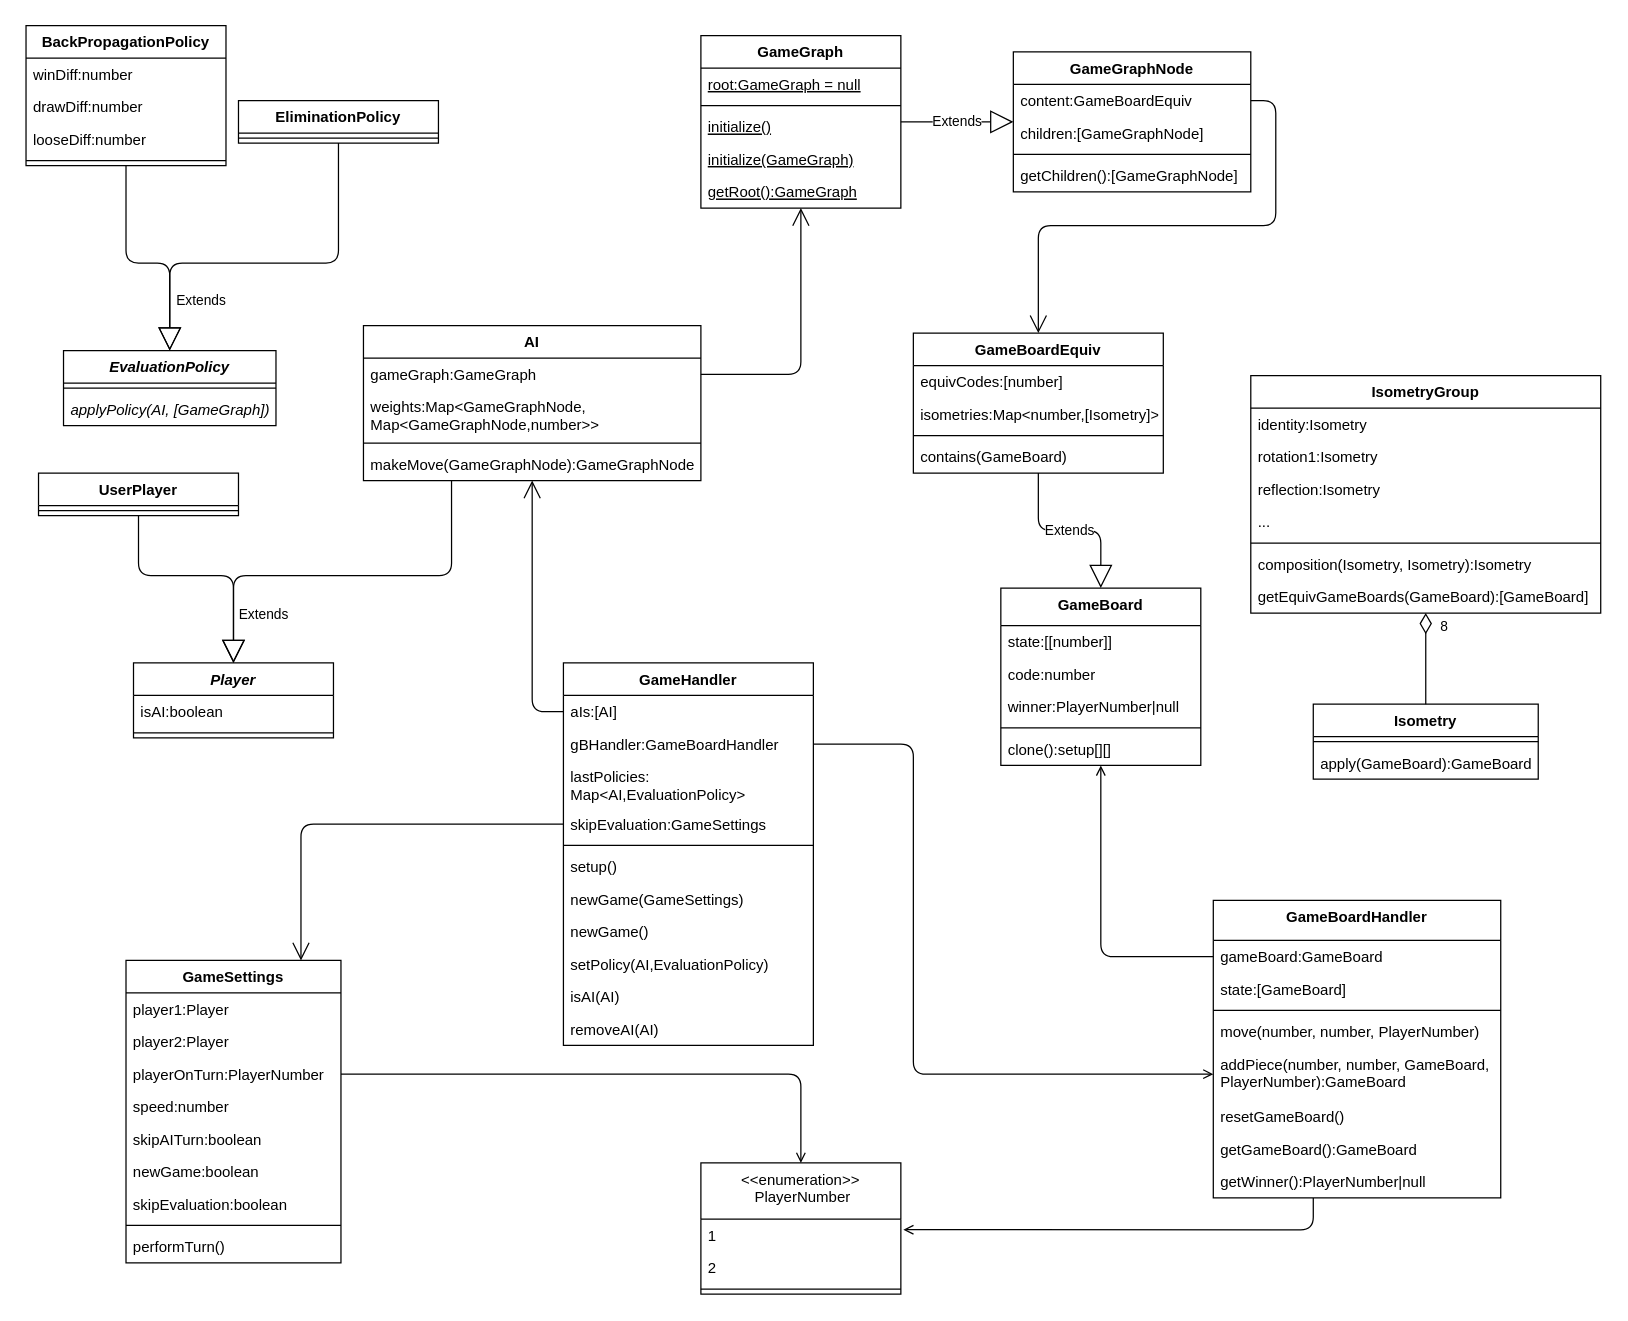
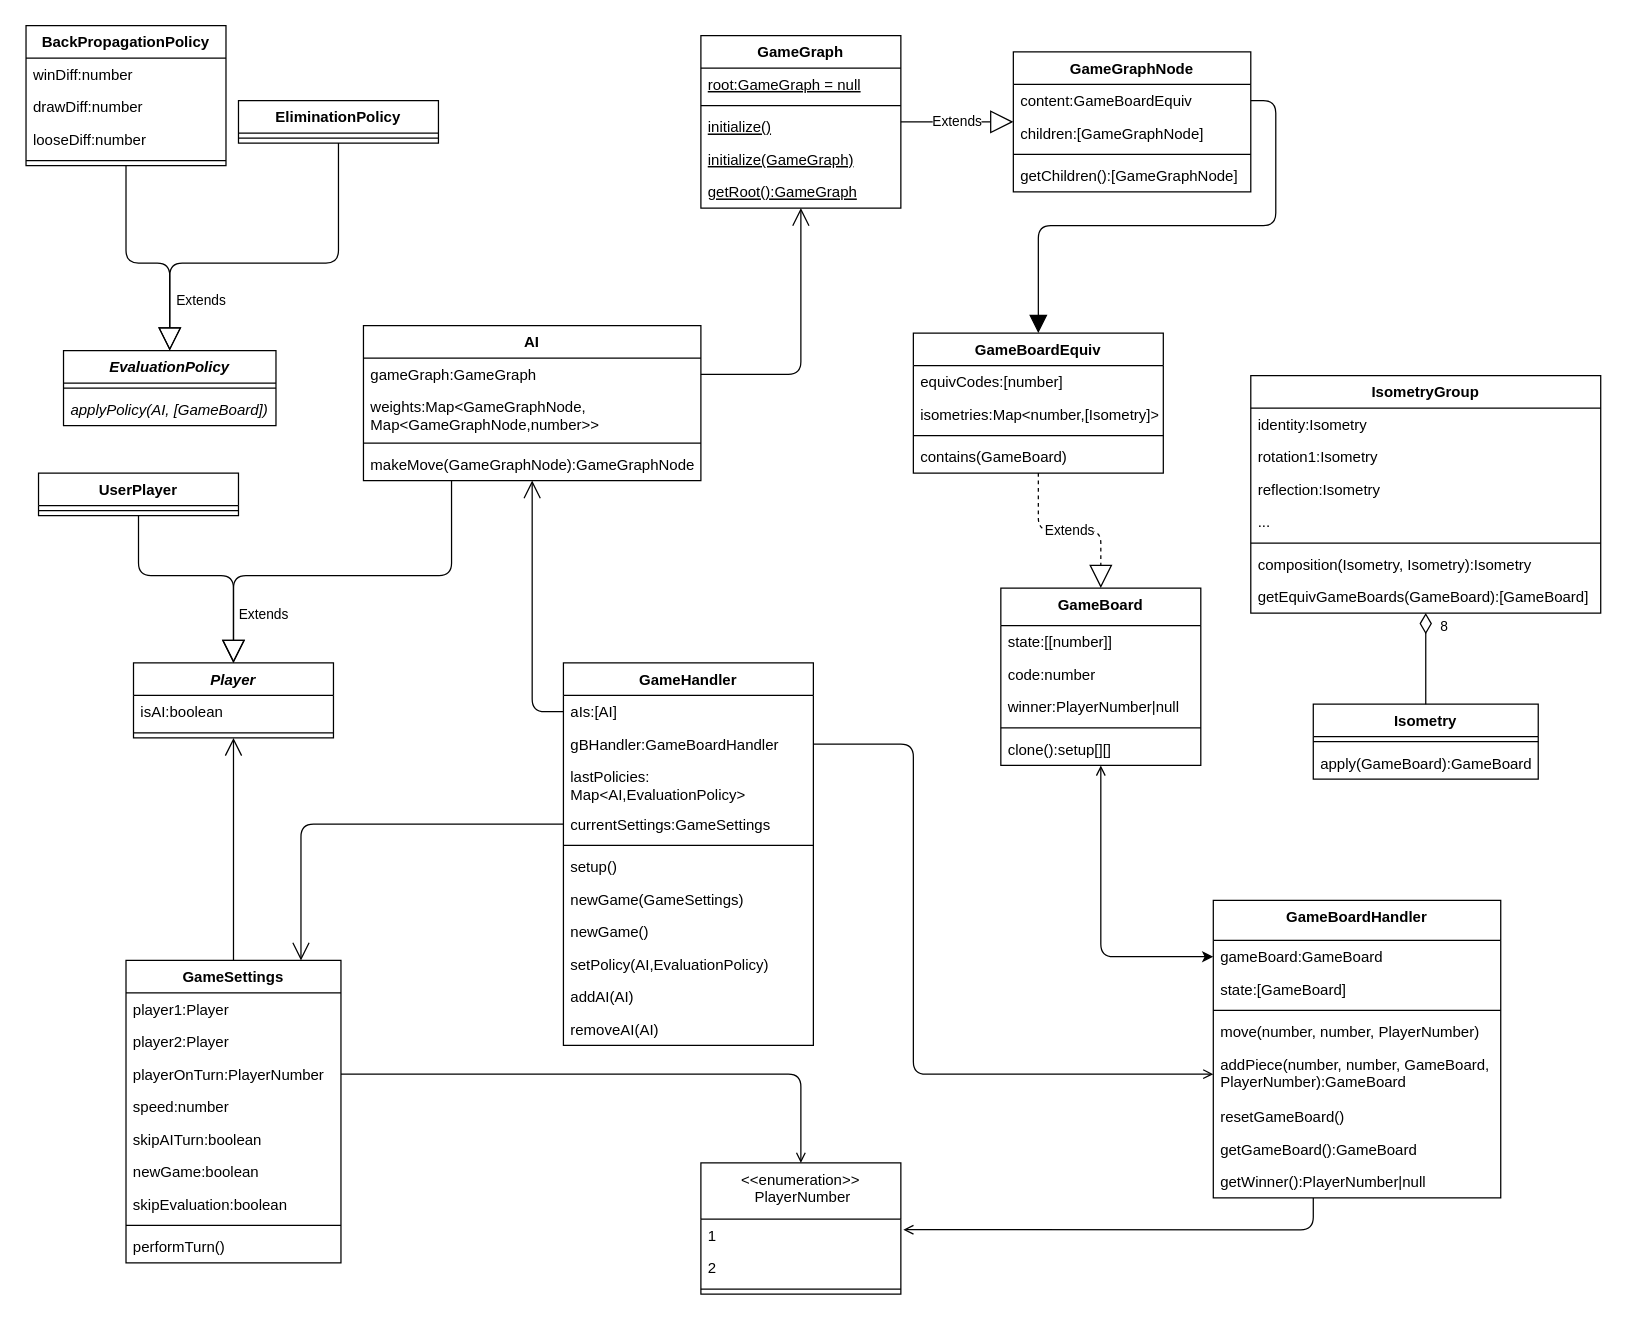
edge "content:GameBoardEquiv" -> "GameBoardEquiv": arrowhead open -> block
node "applyPolicy(AI, [GameGraph])": label "applyPolicy(AI, [GameGraph])" -> "applyPolicy(AI, [GameBoard])"
edge "GameBoardEquiv" -> "GameBoard": style solid -> dashed
node "skipEvaluation:GameSettings": label "skipEvaluation:GameSettings" -> "currentSettings:GameSettings"
edge "GameSettings" -> "Player": added
edge "gameBoard:GameBoard" -> "GameBoard": arrowhead none -> classic
node "isAI(AI)": label "isAI(AI)" -> "addAI(AI)"
